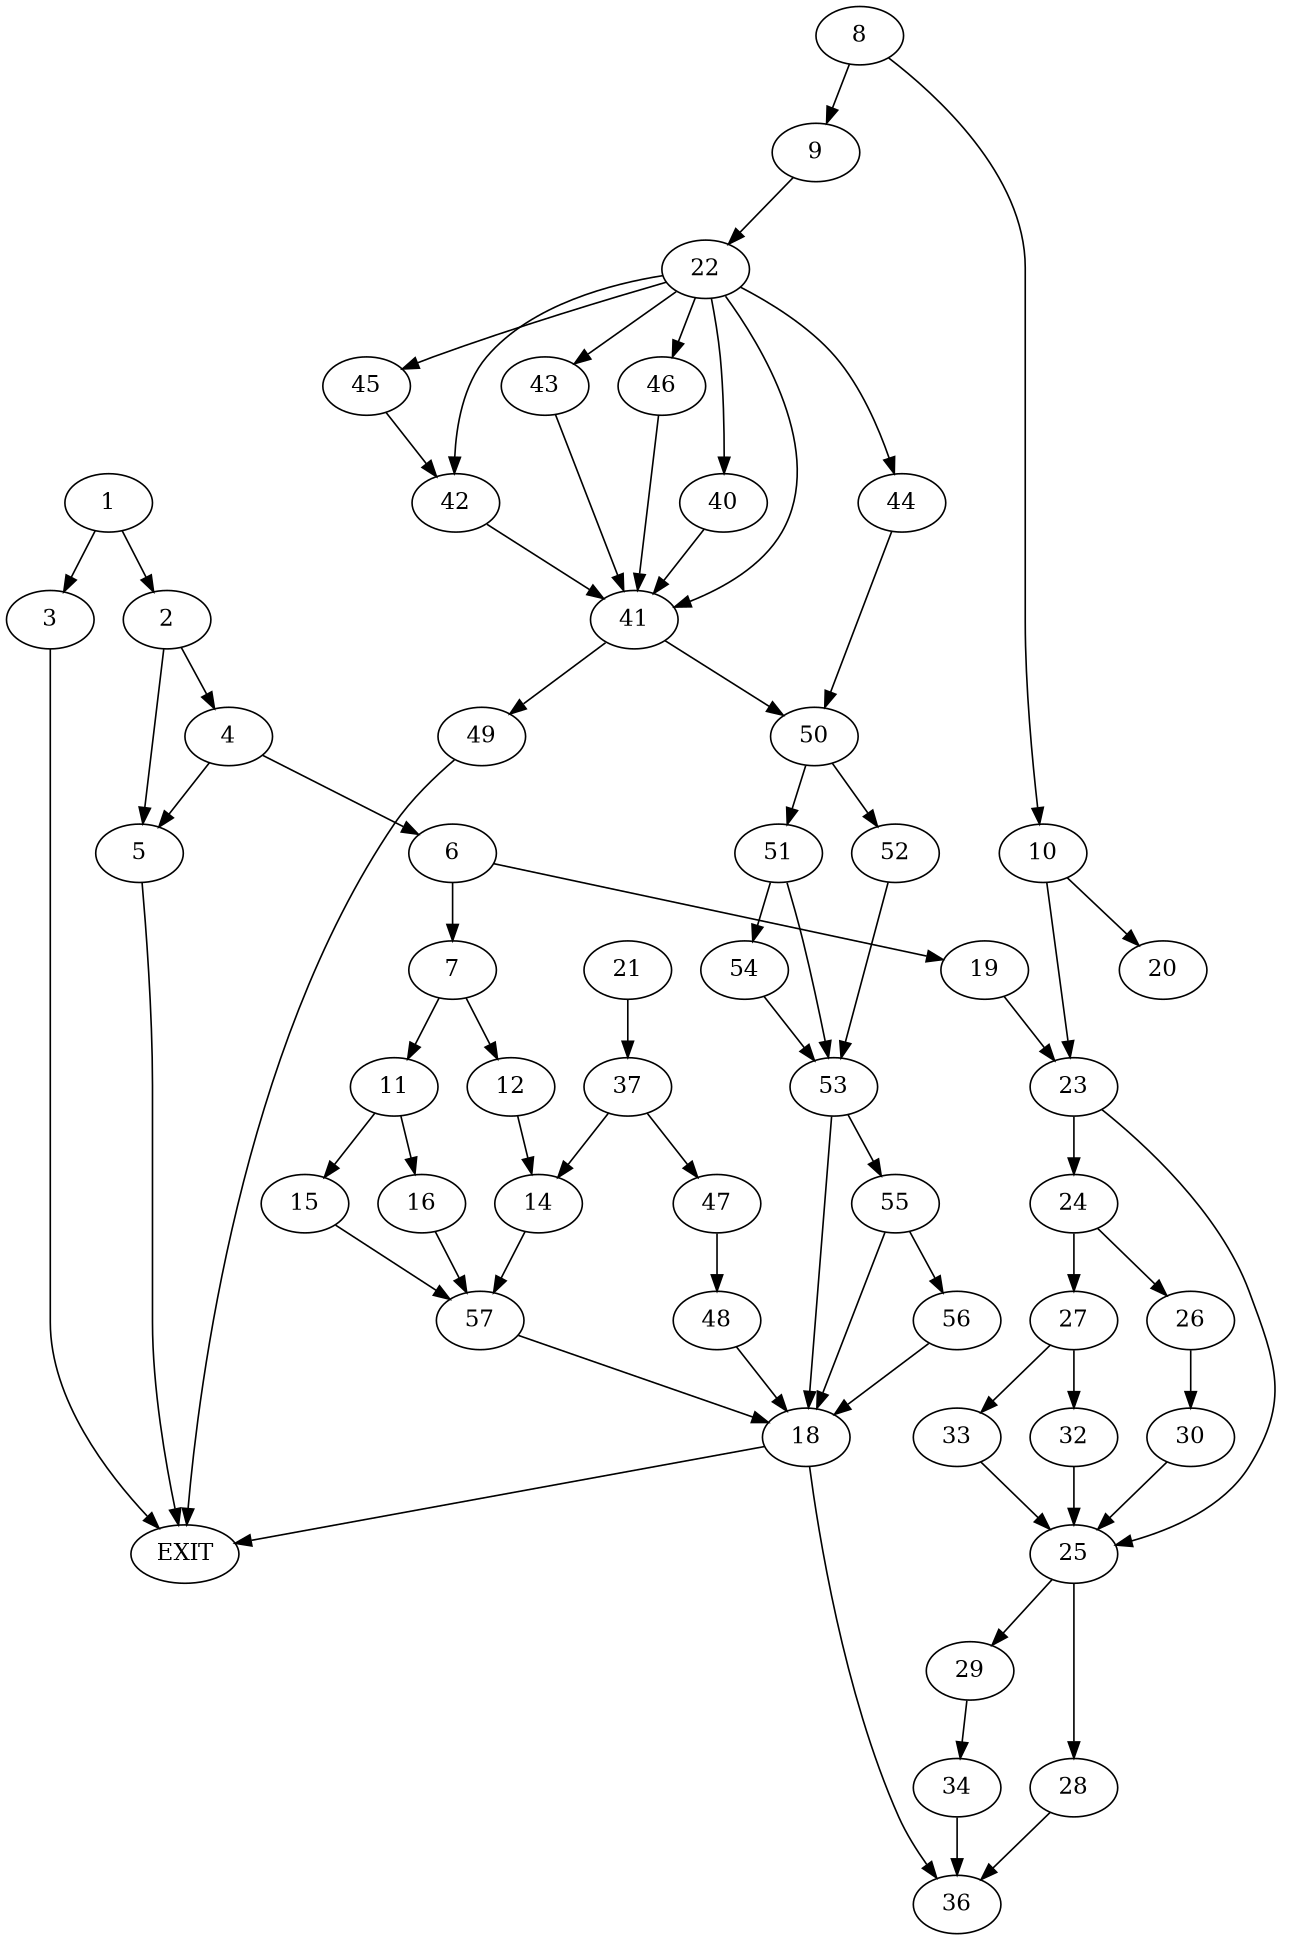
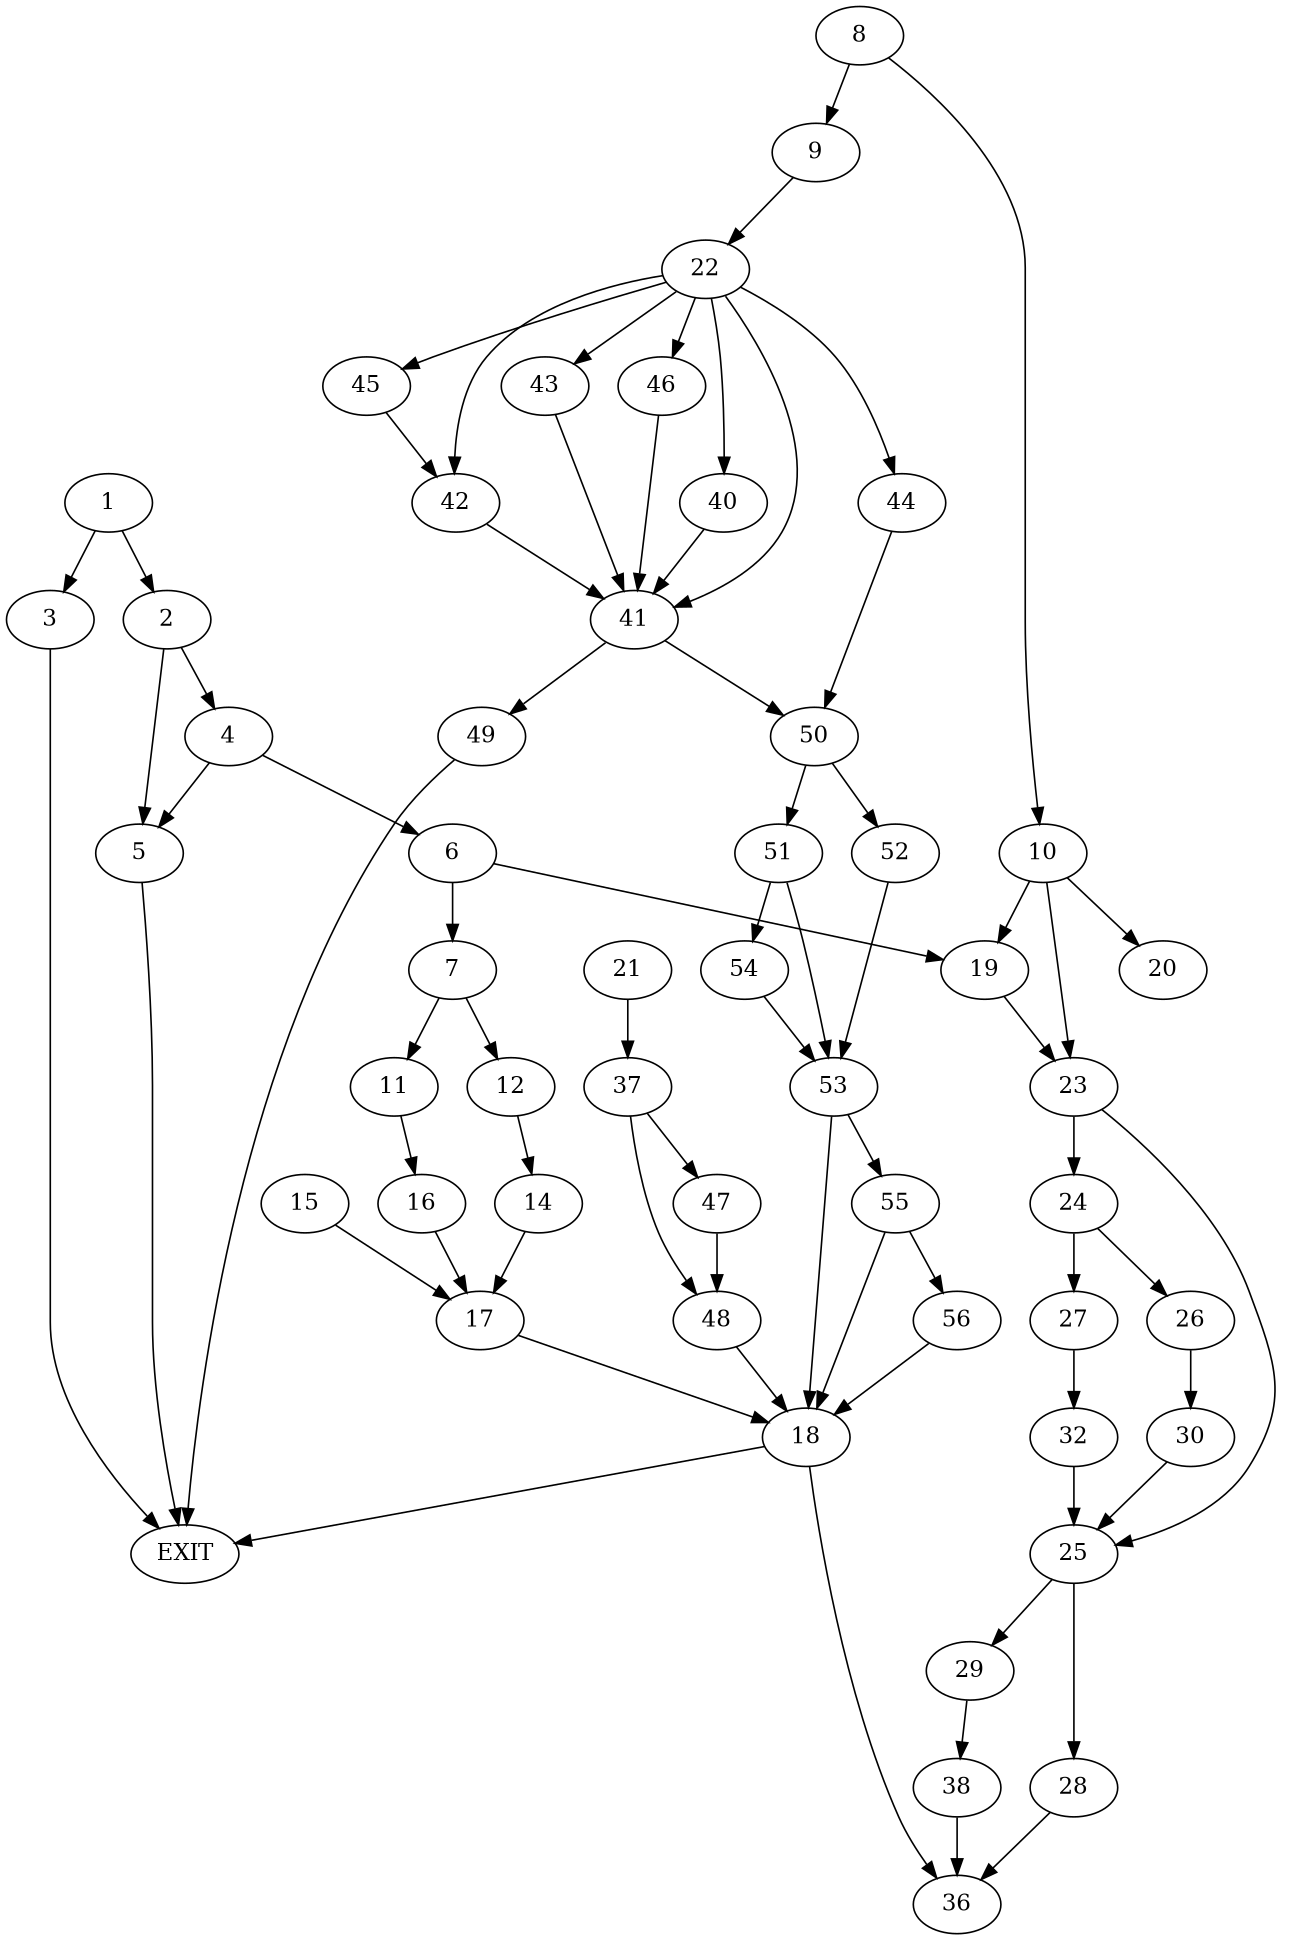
edge "10" -> "19": added
edge "11" -> "15": removed
edge "37" -> "14": now "37" -> "48"
node "57": label "57" -> "17"
node "33": removed
node "34": label "34" -> "38"
